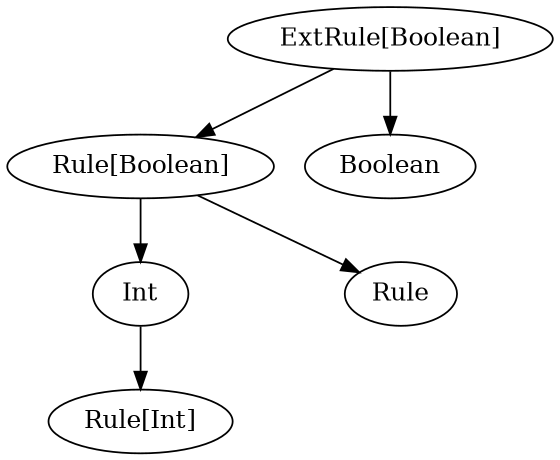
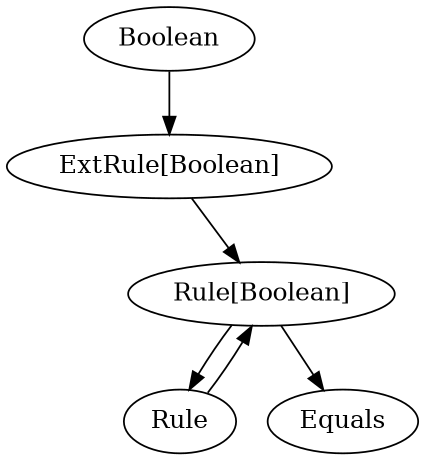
edge "ExtRule[Boolean]" -> "Boolean": reversed
node "Int": label "Int" -> "Equals"
edge "Rule" -> "Rule[Boolean]": added
node "Rule[Int]": removed
